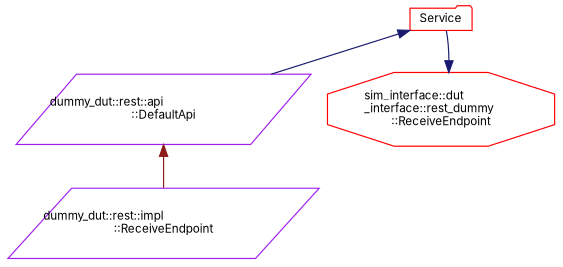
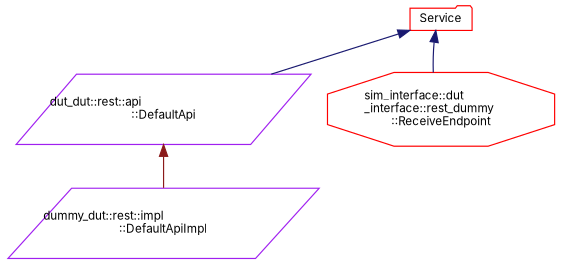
edge "Service" -> "sim_interface::dut _interface::rest_dummy ::ReceiveEndpoint": reversed
node "dummy_dut::rest::api ::DefaultApi": label "dummy_dut::rest::api ::DefaultApi" -> "dut_dut::rest::api ::DefaultApi"
node "dummy_dut::rest::impl ::ReceiveEndpoint": label "dummy_dut::rest::impl ::ReceiveEndpoint" -> "dummy_dut::rest::impl ::DefaultApiImpl"
